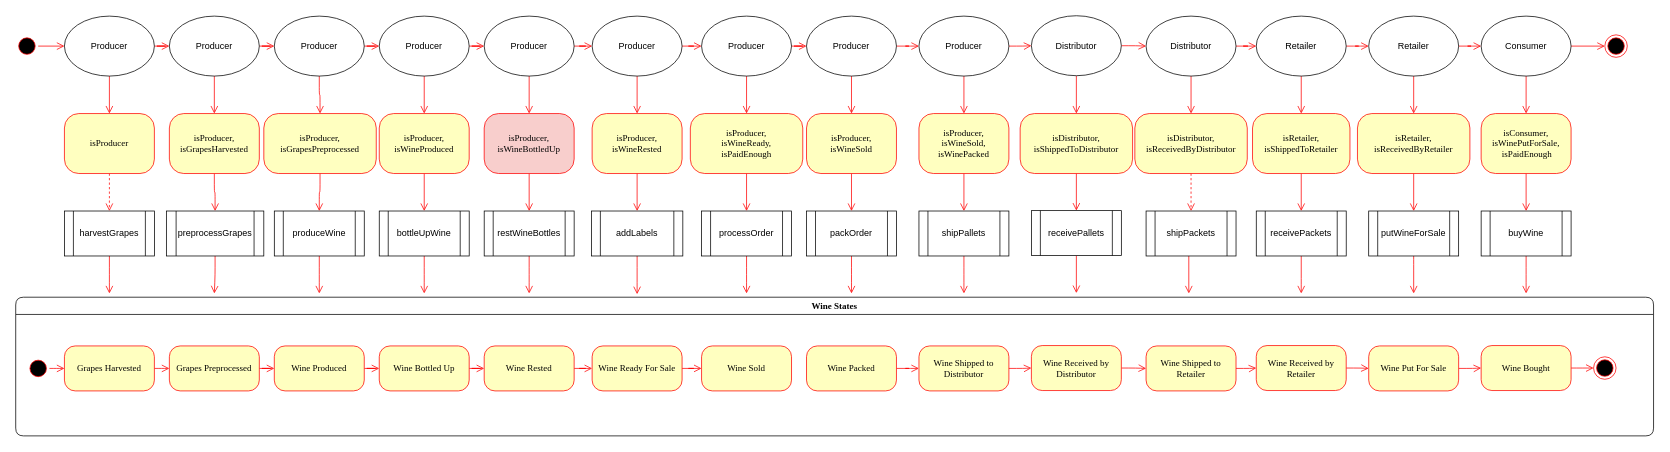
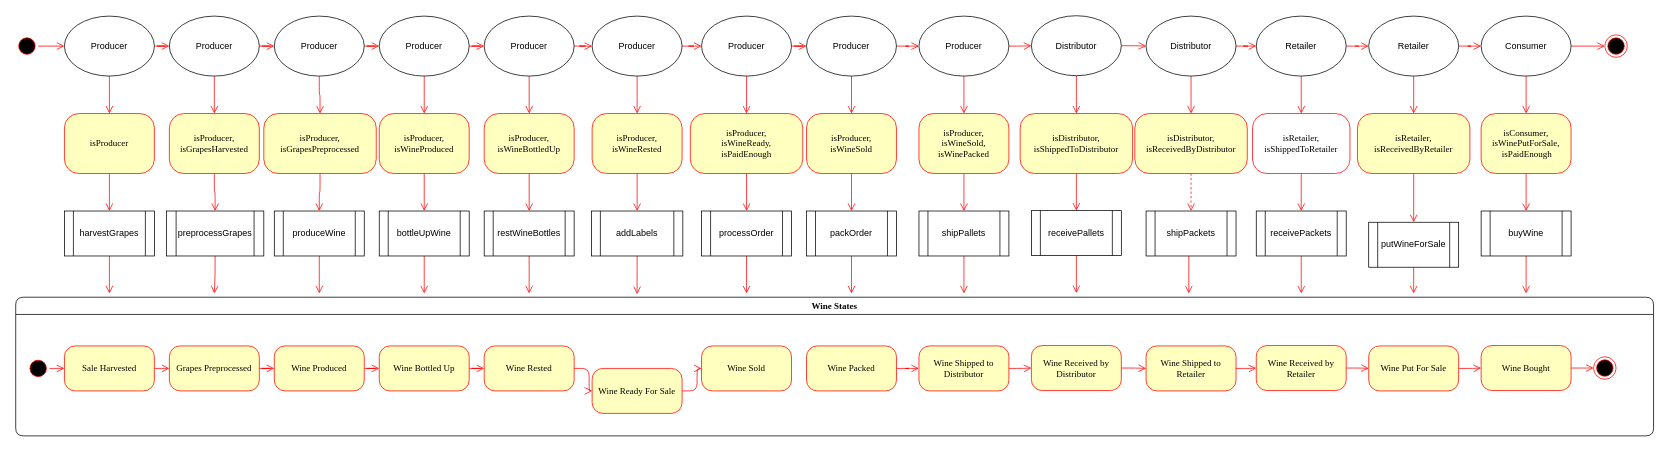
node "isProducer, isWineBottledUp": fillcolor #f8cecc -> #ffffc0
node "isRetailer, isShippedToRetailer": fillcolor #ffffc0 -> #ffffff
edge "isProducer" -> "harvestGrapes": style dashed -> solid
node "putWineForSale": moved (1414, 234) -> (1414, 245)
node "Grapes Harvested": label "Grapes Harvested" -> "Sale Harvested"
node "Wine Ready For Sale": moved (637, 369) -> (637, 391)
